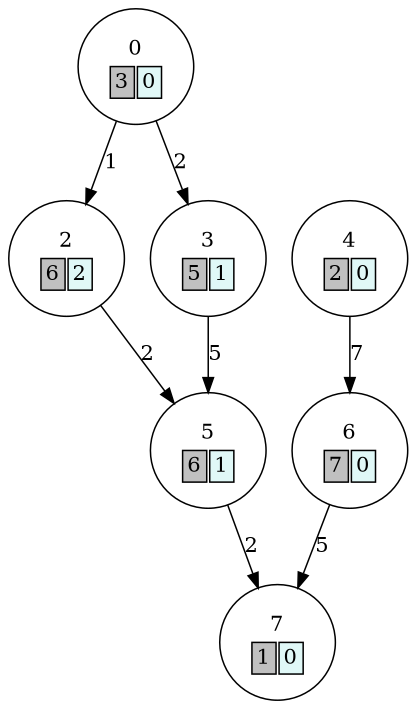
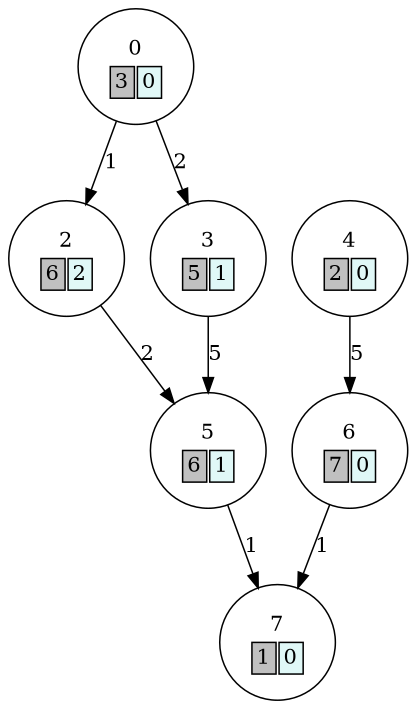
edge "4" -> "6": label "7" -> "5"
edge "5" -> "7": label "2" -> "1"
edge "6" -> "7": label "5" -> "1"
